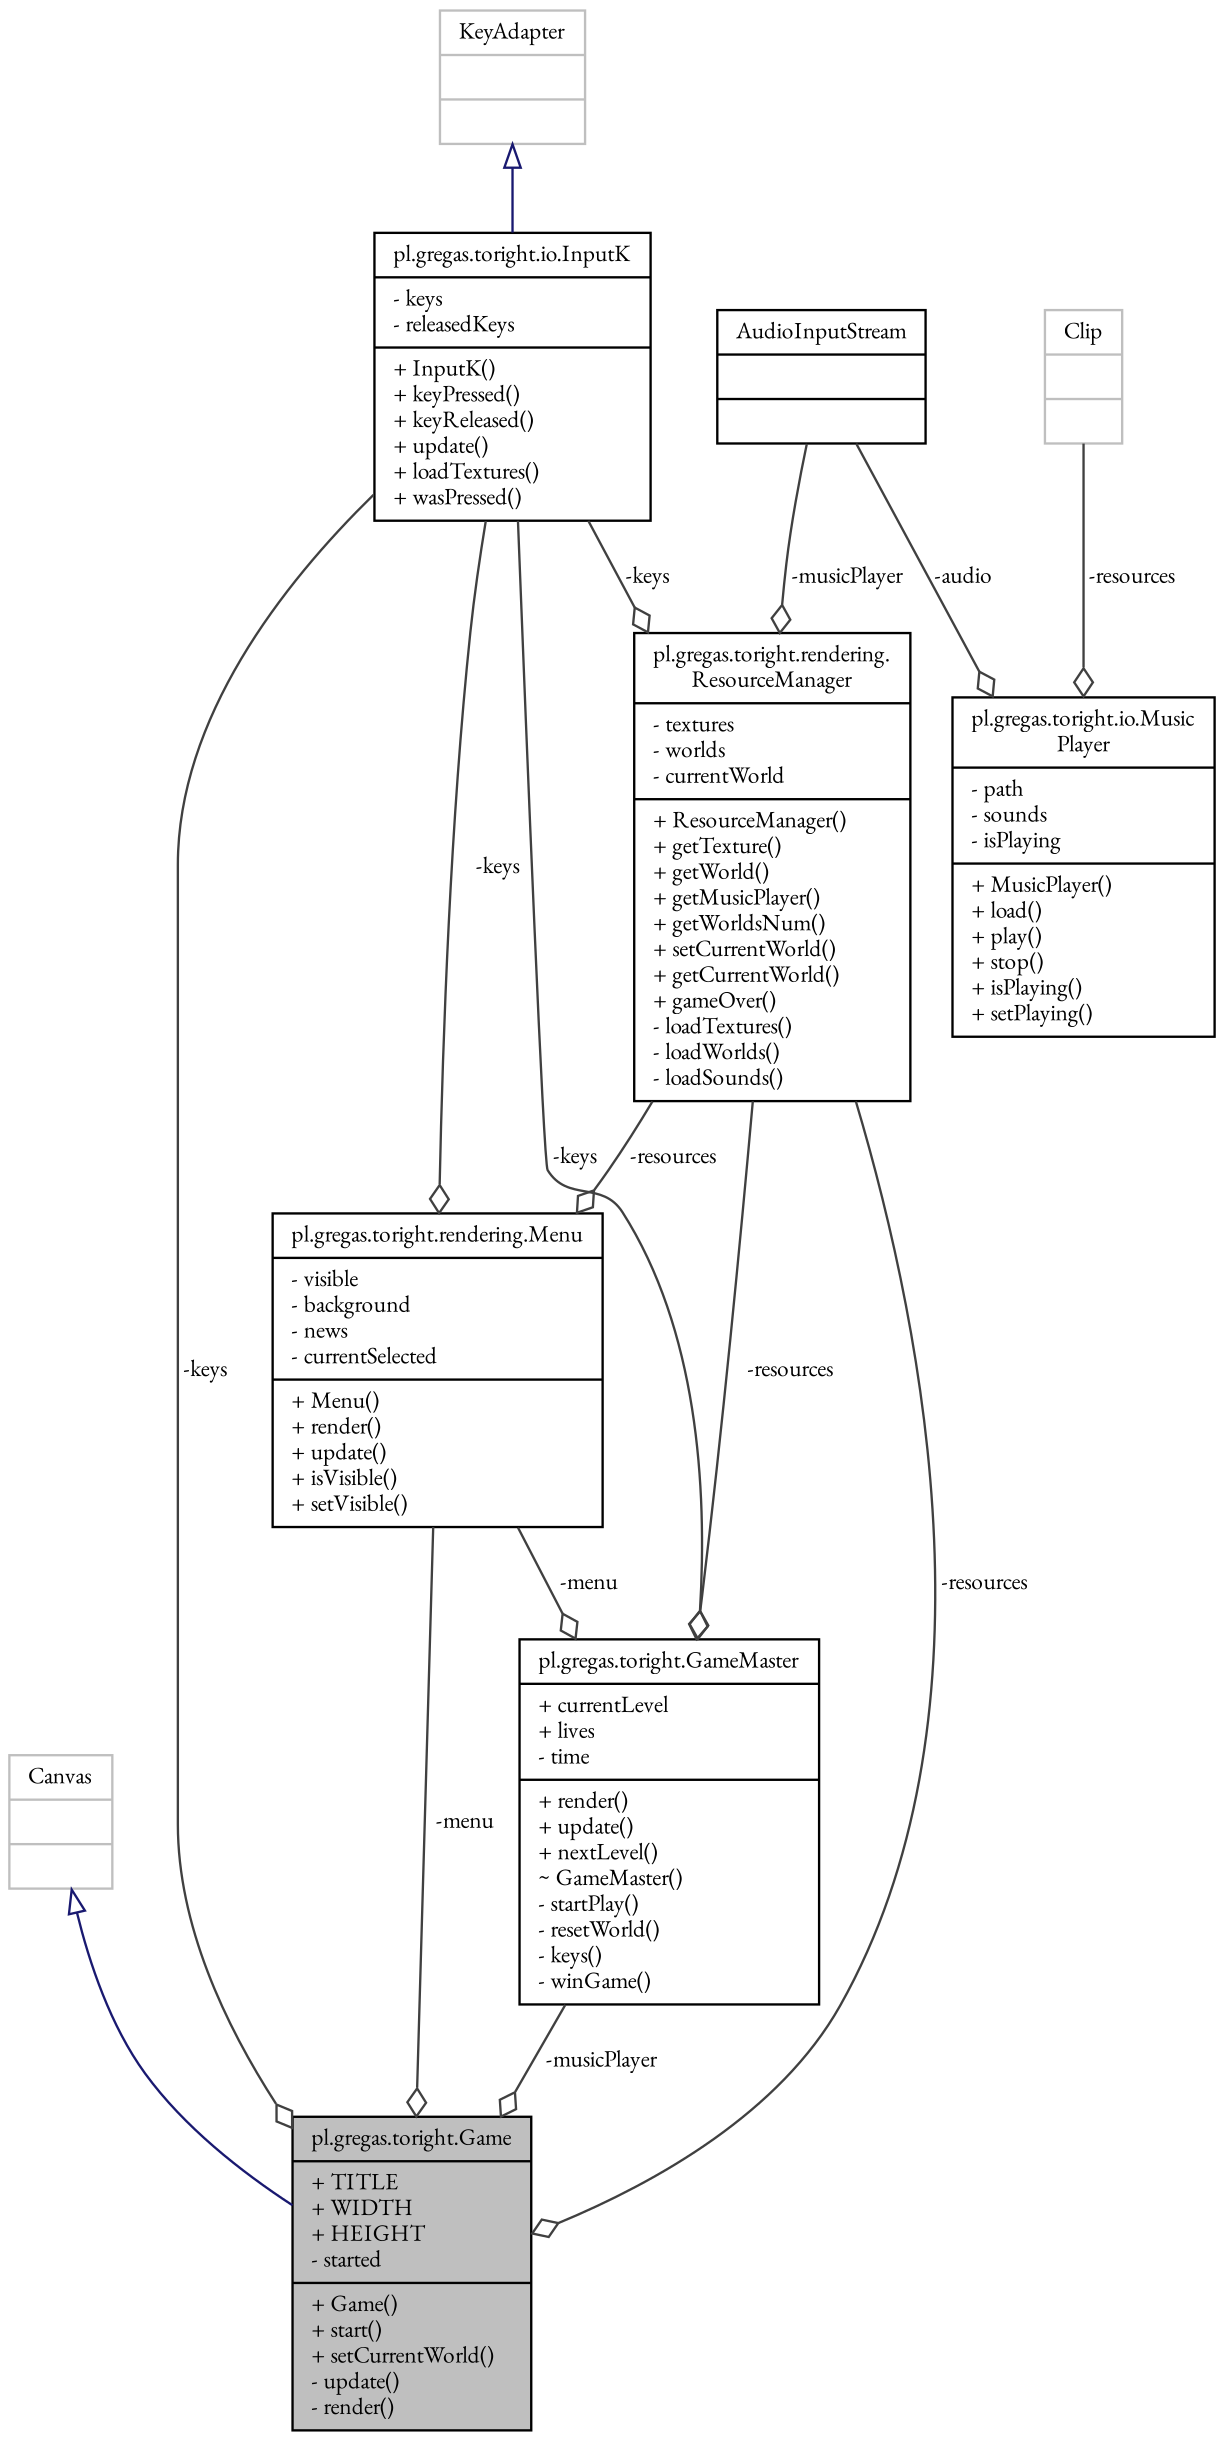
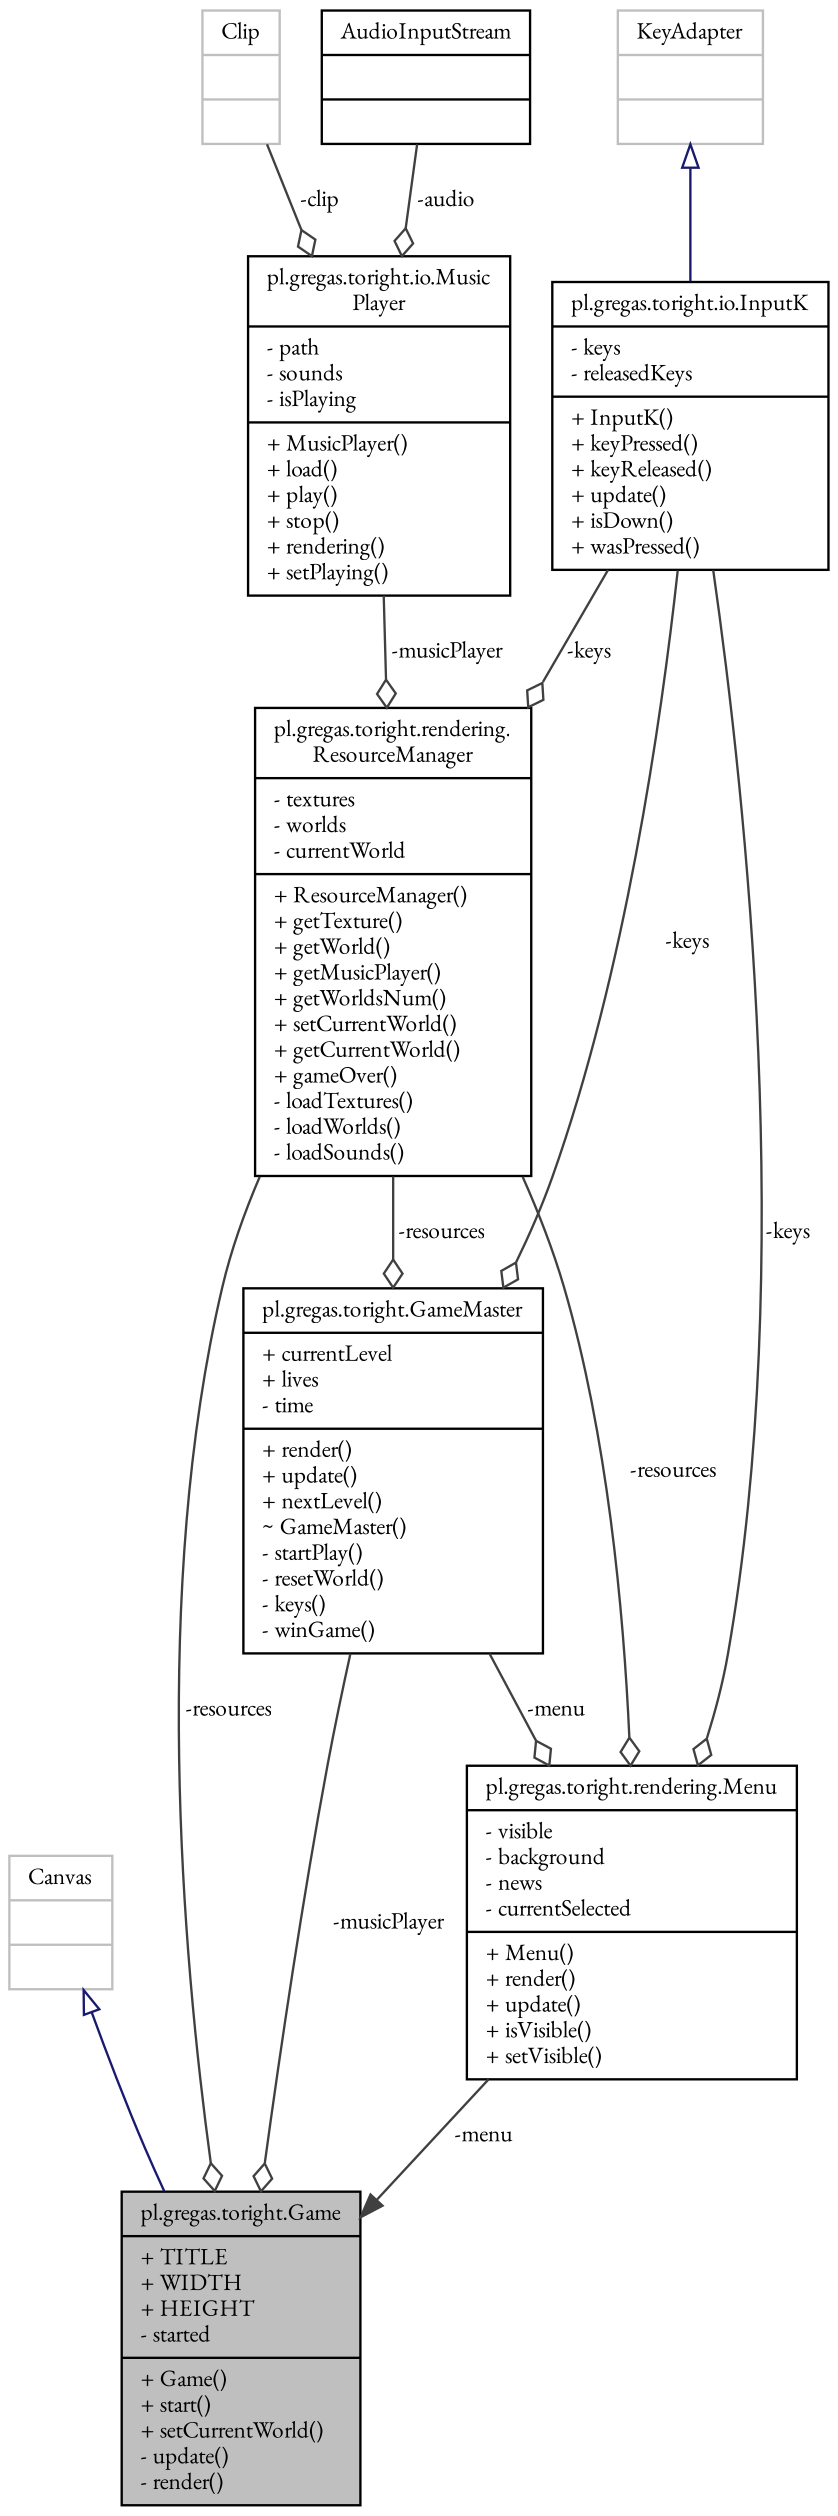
node "pl.gregas.toright.io.InputK": text "+ loadTextures()" -> "+ isDown()"
edge "AudioInputStream" -> "pl.gregas.toright.rendering.": now "pl.gregas.toright.io.Music" -> "pl.gregas.toright.rendering."
edge "Clip" -> "pl.gregas.toright.io.Music": label " -resources" -> " -clip"
node "pl.gregas.toright.io.Music": text "+ isPlaying()" -> "+ rendering()"
edge "pl.gregas.toright.io.InputK" -> "pl.gregas.toright.Game": removed, label "-keys"
edge "pl.gregas.toright.rendering.Menu" -> "pl.gregas.toright.GameMaster": reversed
edge "pl.gregas.toright.rendering.Menu" -> "pl.gregas.toright.Game": arrowhead odiamond -> normal
